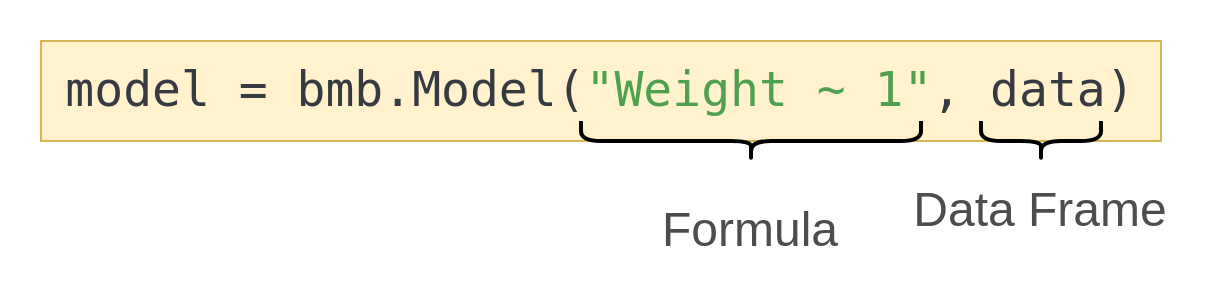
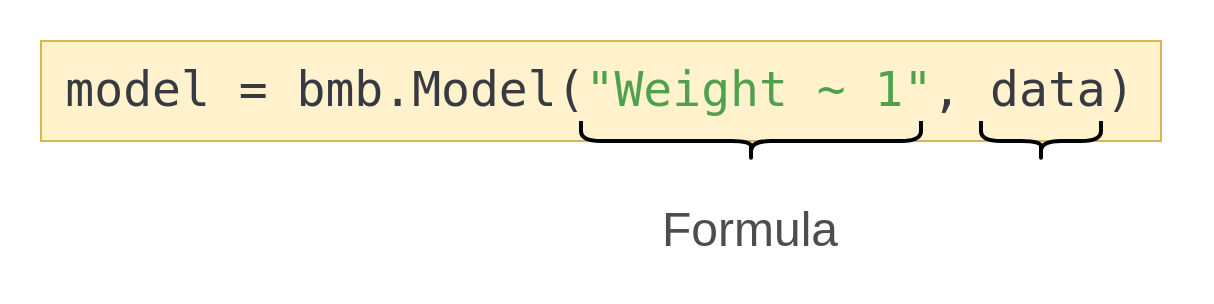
node "Data Frame": removed
